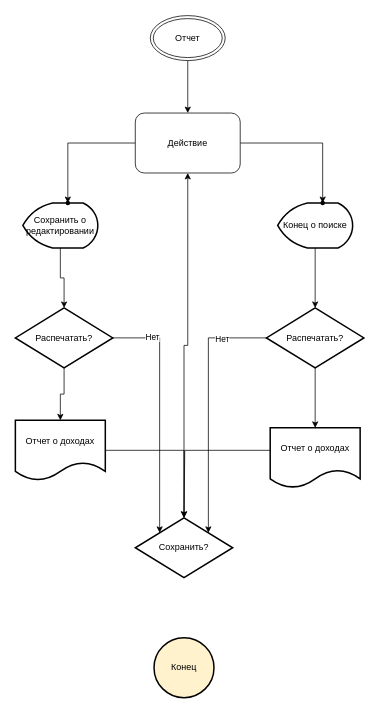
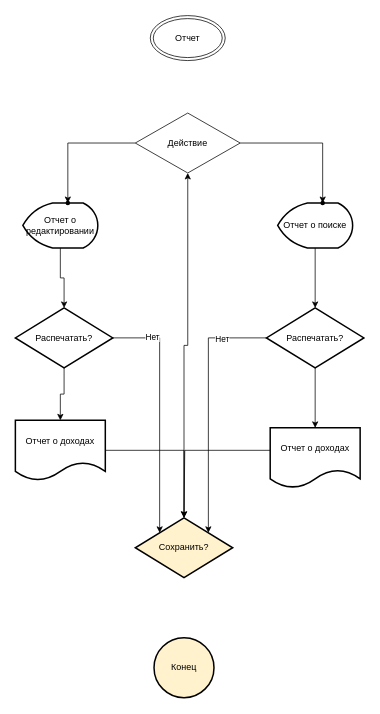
edge "Отчет" -> "Действие": removed
node "Действие": shape rounded rectangle -> diamond
node "Сохранить о редактировании": label "Сохранить о редактировании" -> "Отчет о редактировании"
node "Конец о поиске": label "Конец о поиске" -> "Отчет о поиске"
node "Сохранить?": fillcolor #ffffff -> #fff2cc
